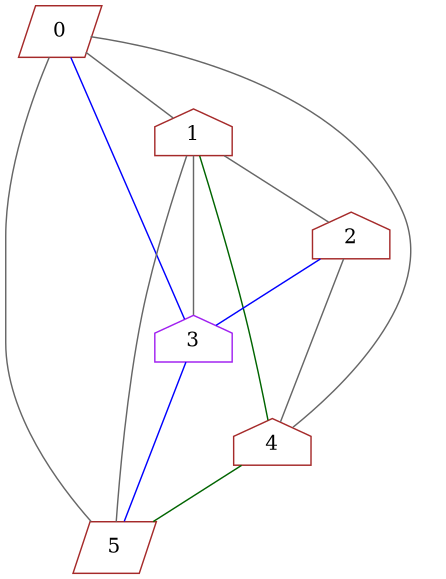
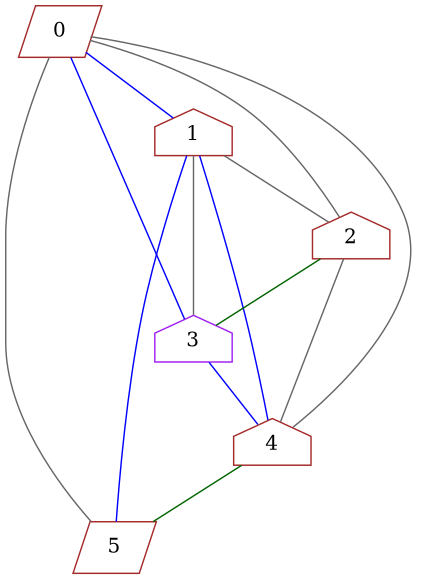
edge "0" -- "1": color gray40 -> blue
edge "0" -- "2": added
edge "1" -- "4": color darkgreen -> blue
edge "2" -- "3": color blue -> darkgreen
edge "1" -- "5": color gray40 -> blue
edge "3" -- "5": now "3" -- "4"
